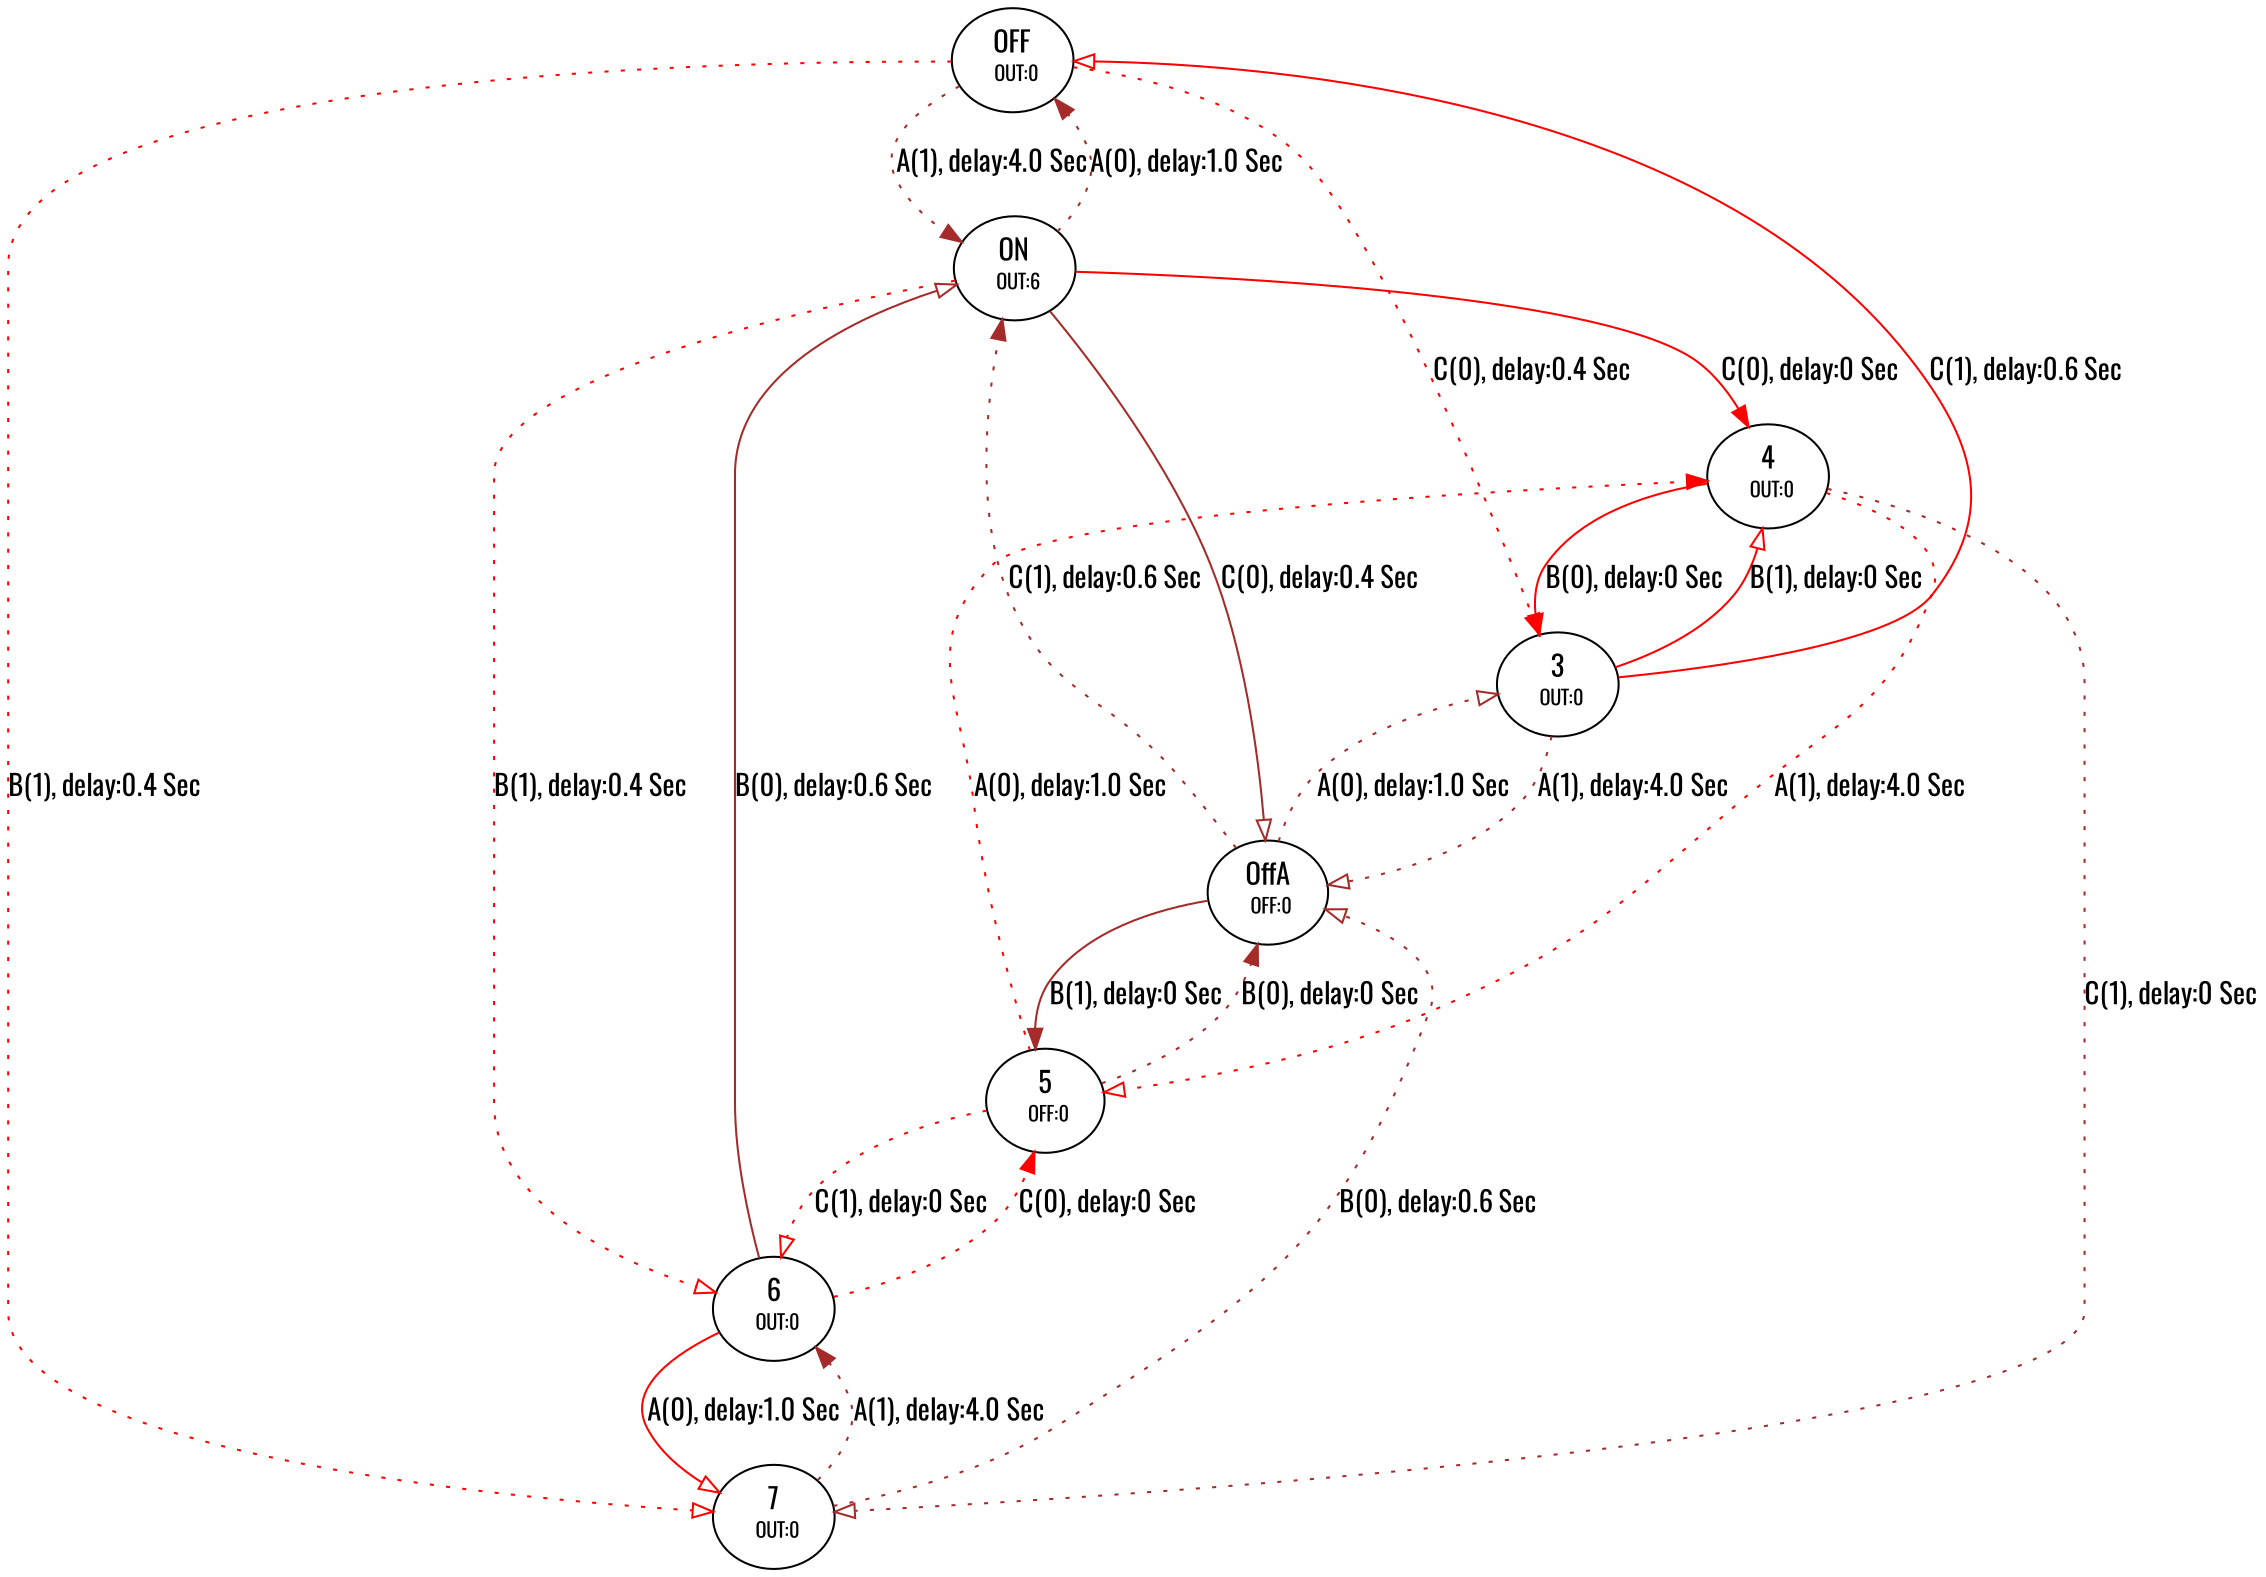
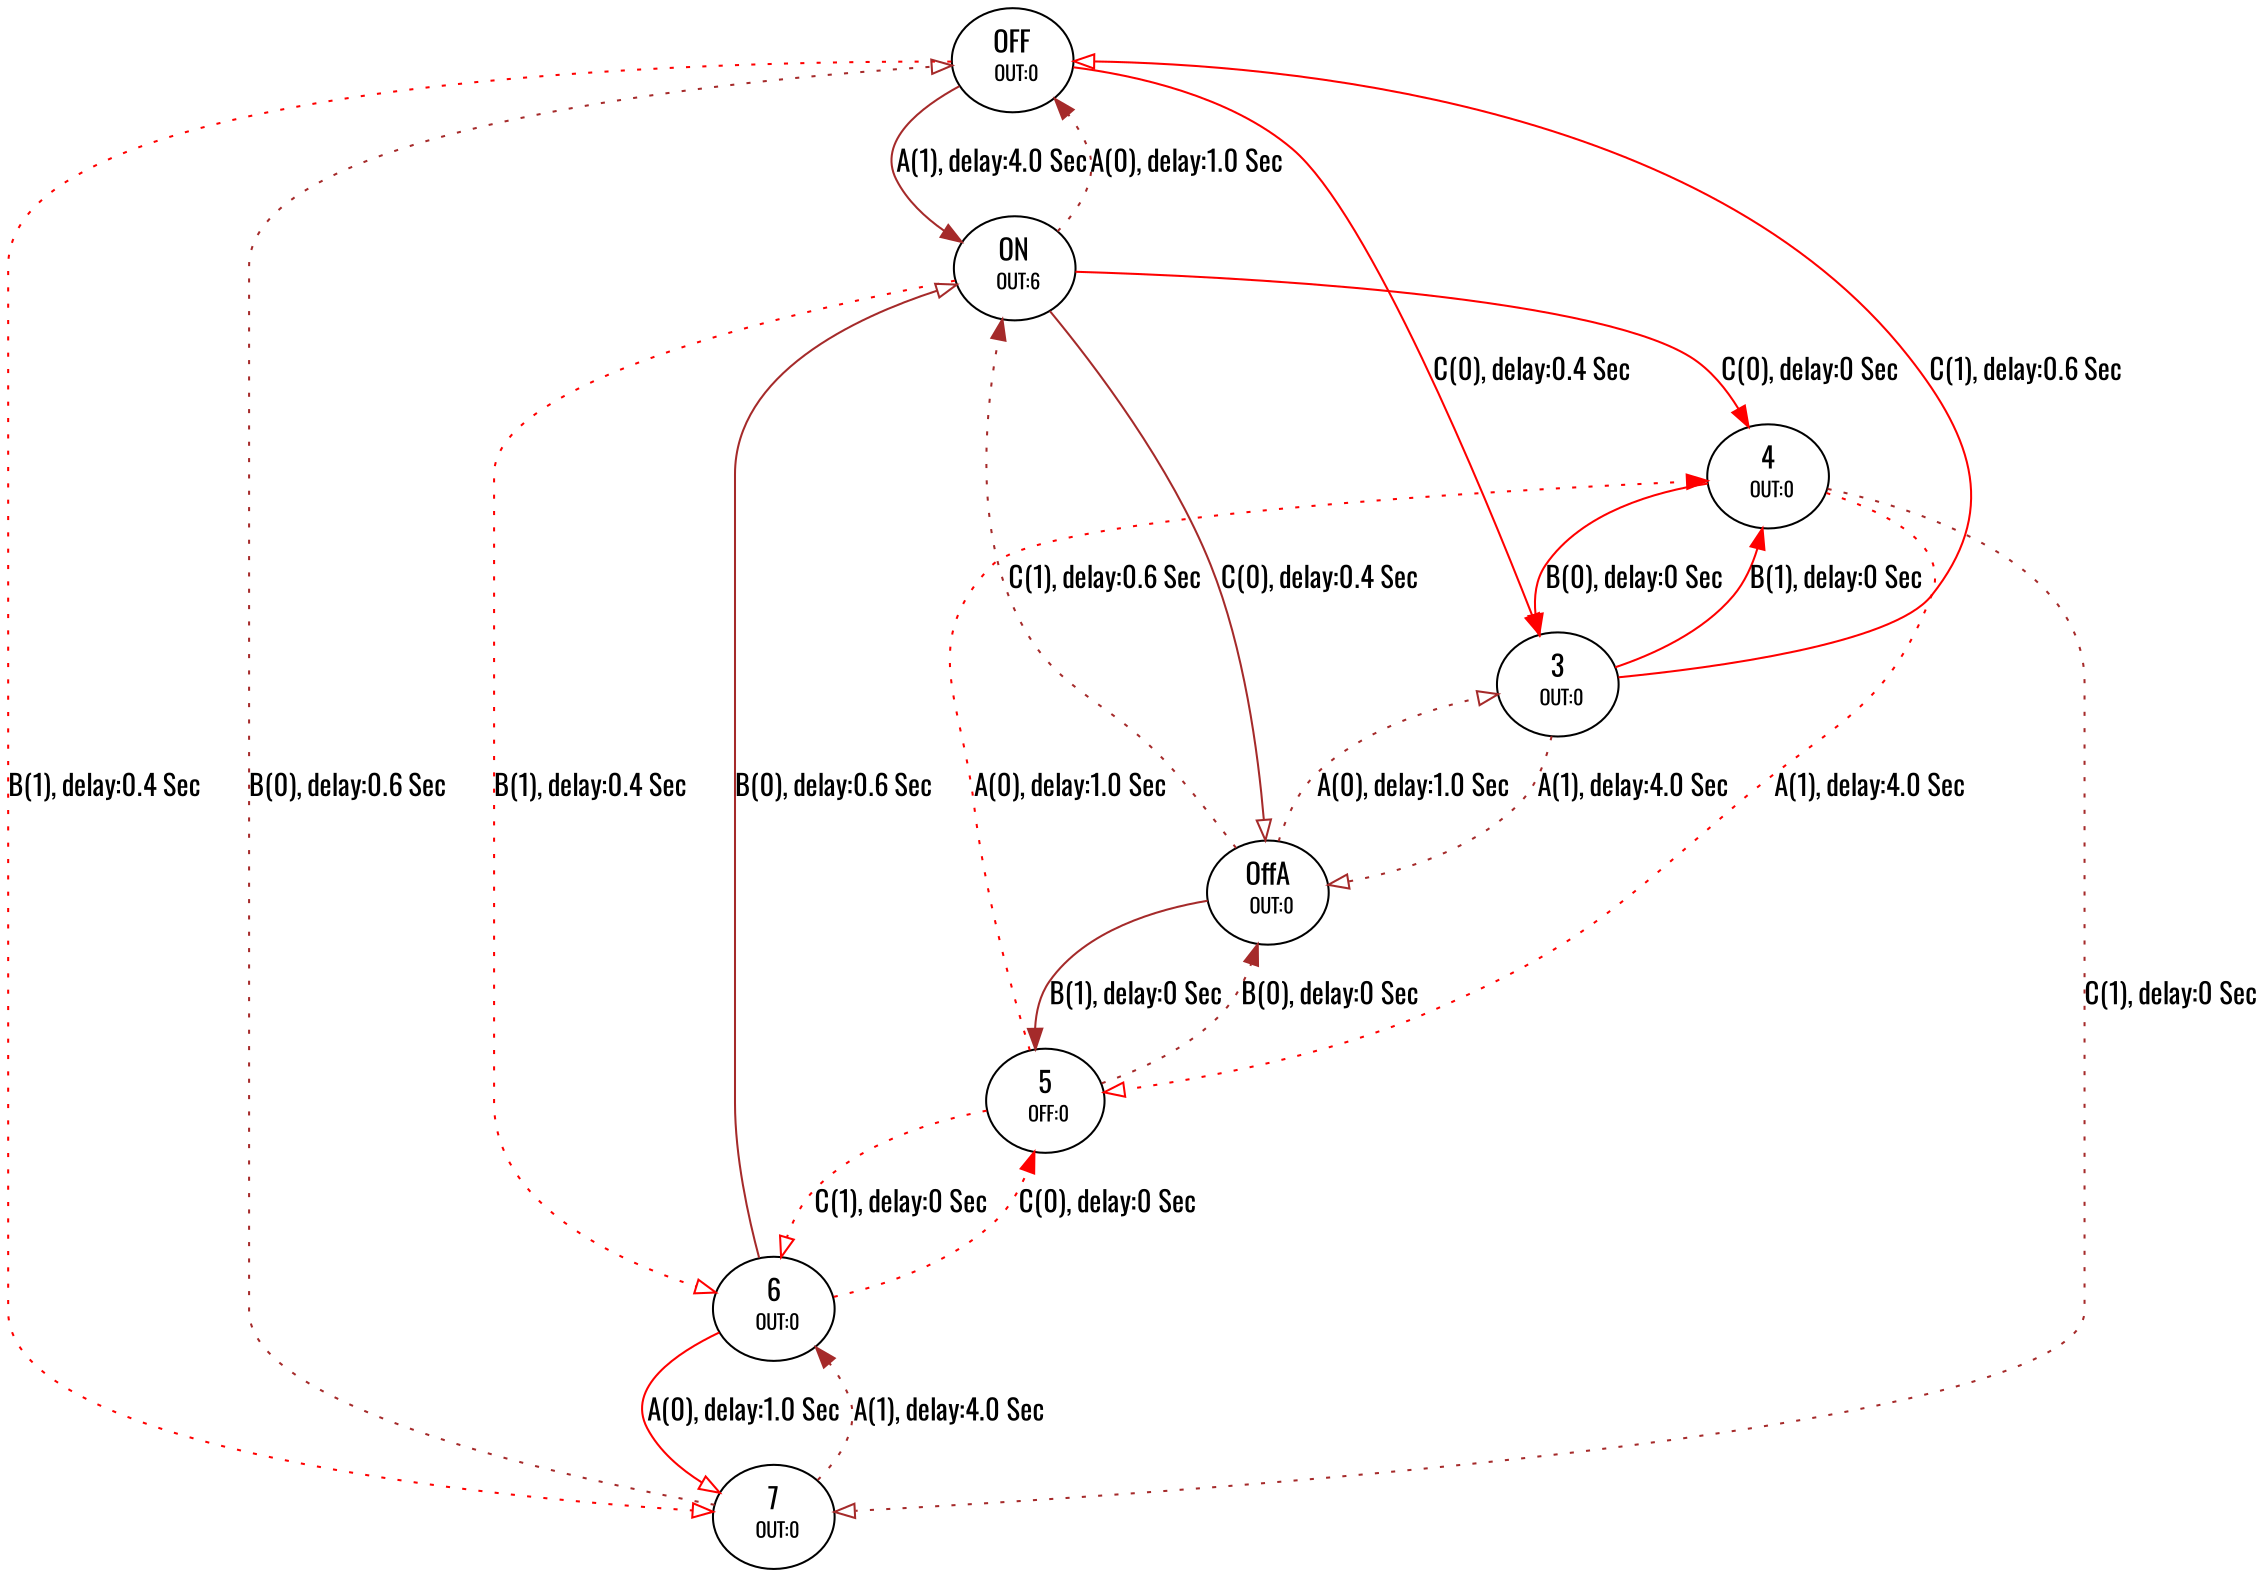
edge "OFF" -> "ON": style dotted -> solid
edge "OFF" -> "3": style dotted -> solid
edge "3" -> "4": arrowhead onormal -> normal
node "OffA": text "OFF:0" -> "OUT:0"
edge "7" -> "OffA": now "7" -> "OFF"
